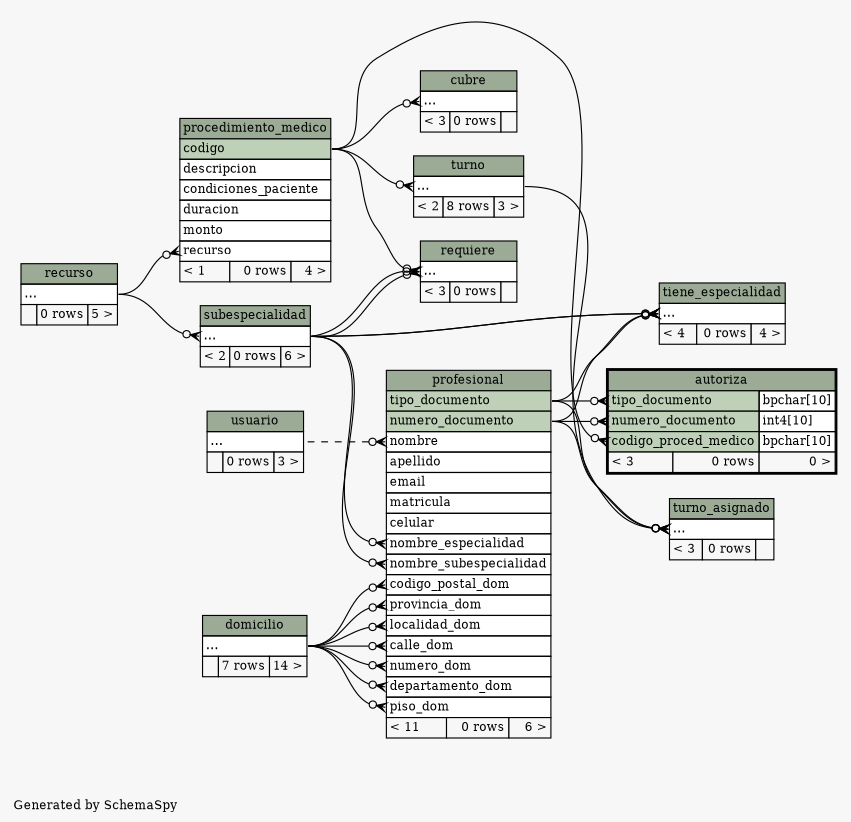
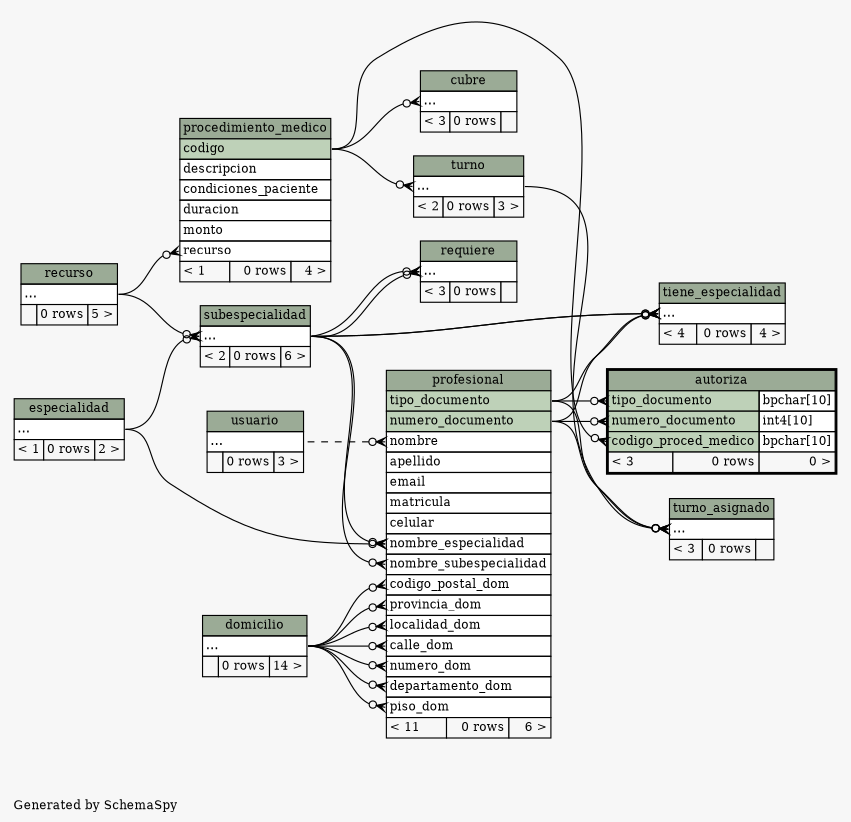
edge "procedimiento_medico" -> "requiere": removed
node "turno": text "8 rows" -> "0 rows"
node "especialidad": added
node "domicilio": text "7 rows" -> "0 rows"
